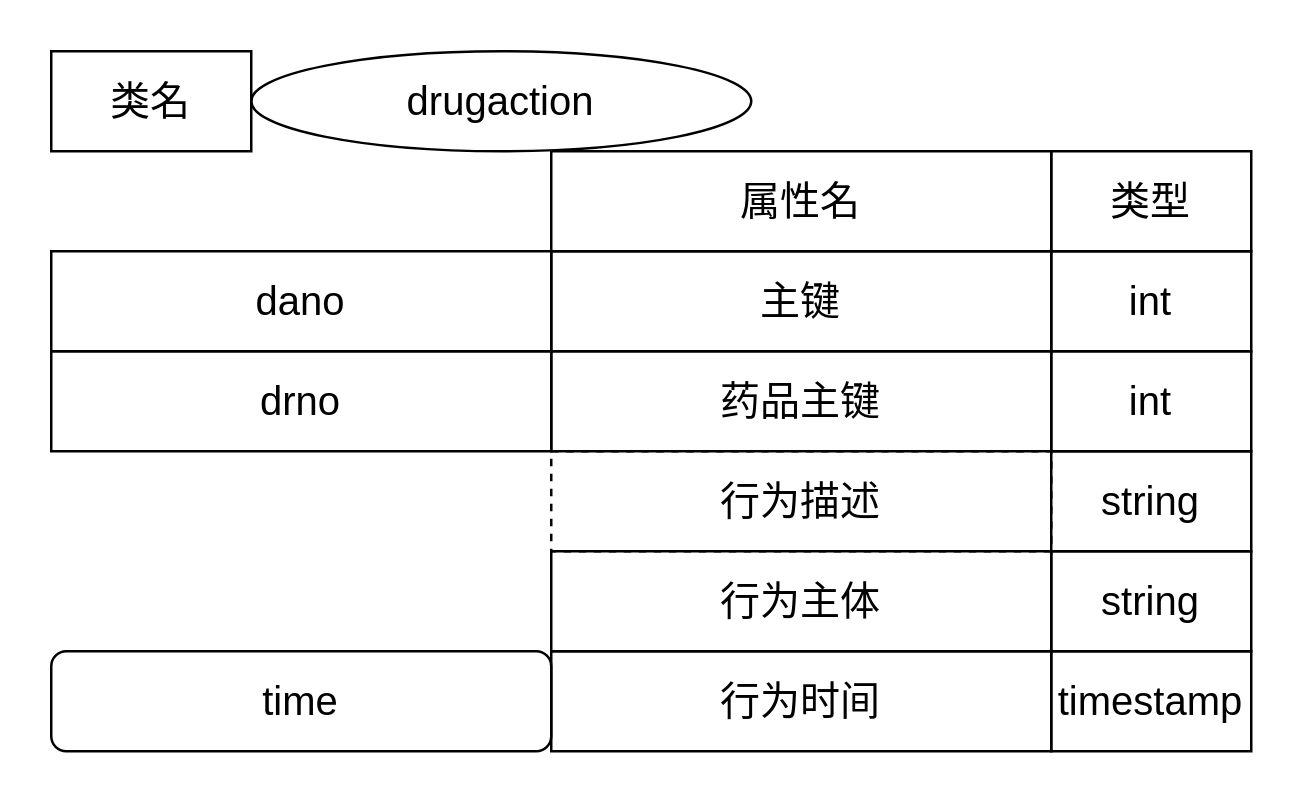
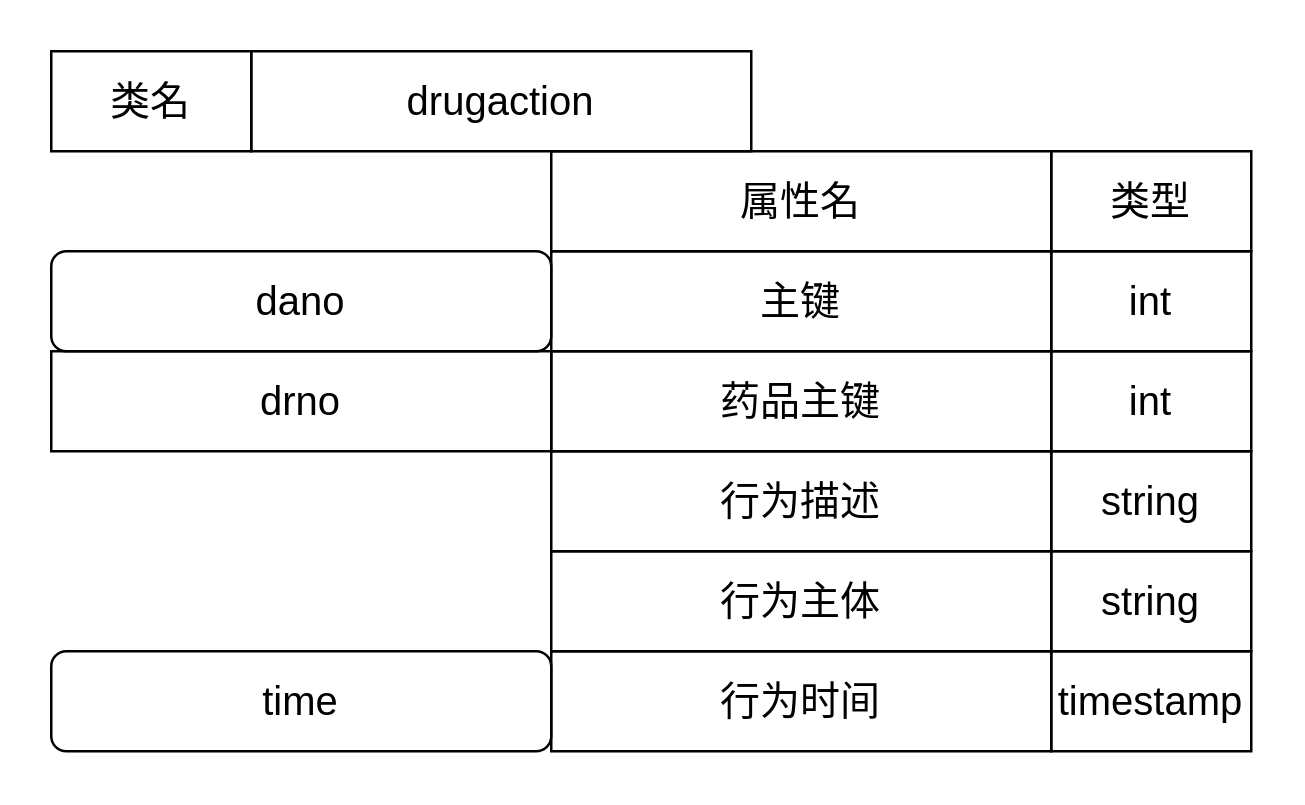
node "drugaction": shape ellipse -> rectangle
node "dano": shape rectangle -> rounded rectangle
node "行为描述": style dashed -> solid
